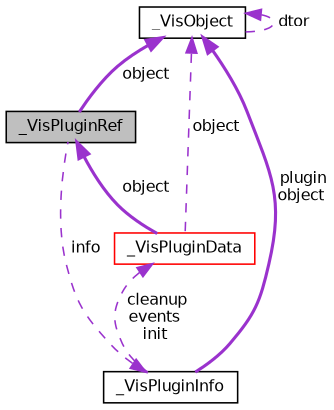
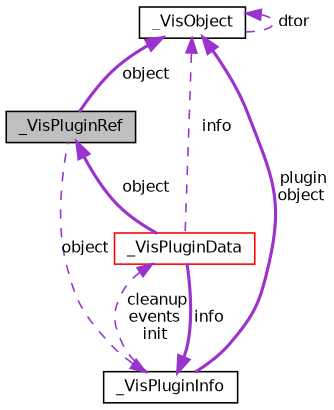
edge "_VisPluginData" -> "_VisObject": label " object" -> " info"
edge "_VisPluginRef" -> "_VisPluginInfo": label " info" -> " object"
edge "_VisPluginData" -> "_VisPluginInfo": added, label "info"
